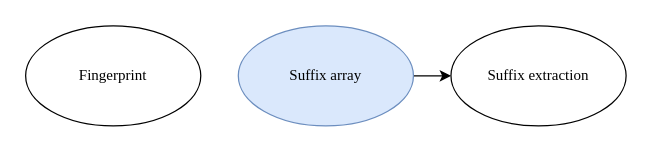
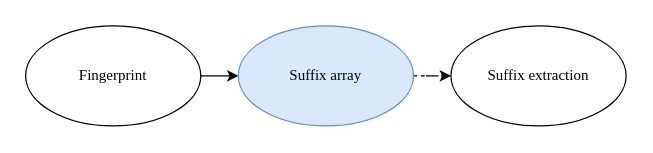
edge "Fingerprint" -> "Suffix array": added
edge "Suffix array" -> "Suffix extraction": style solid -> dashed
